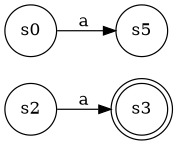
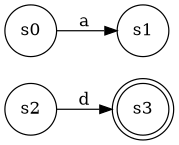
node "s5": label "s5" -> "s1"
edge "s2" -> "s3": label "a" -> "d"
